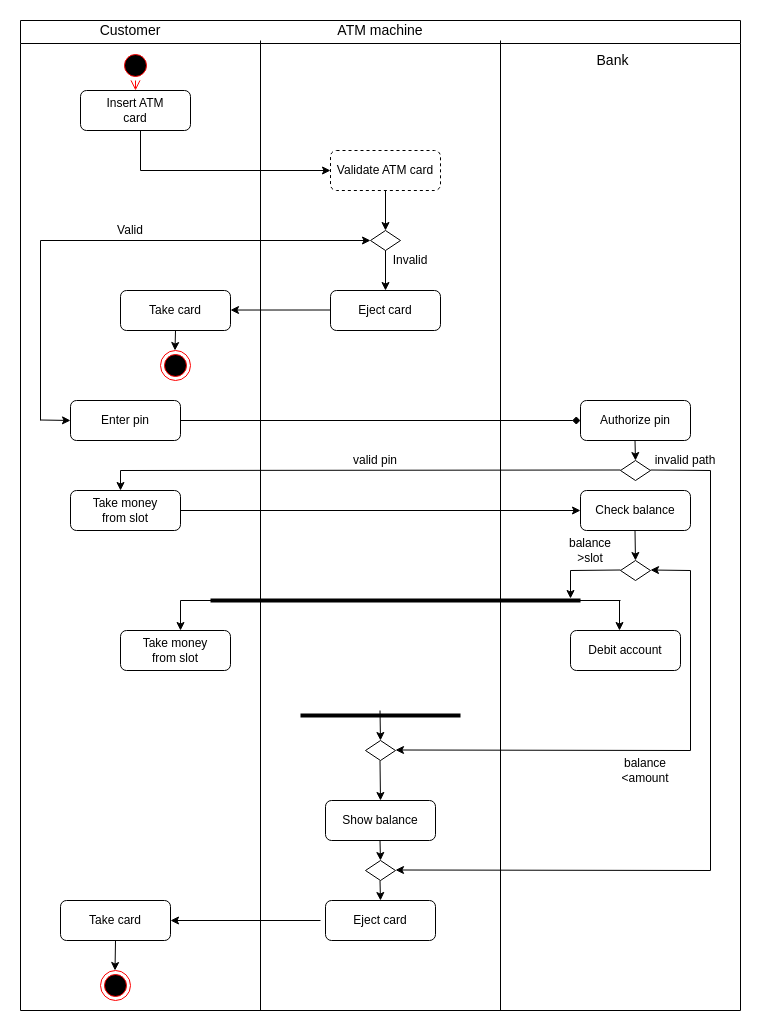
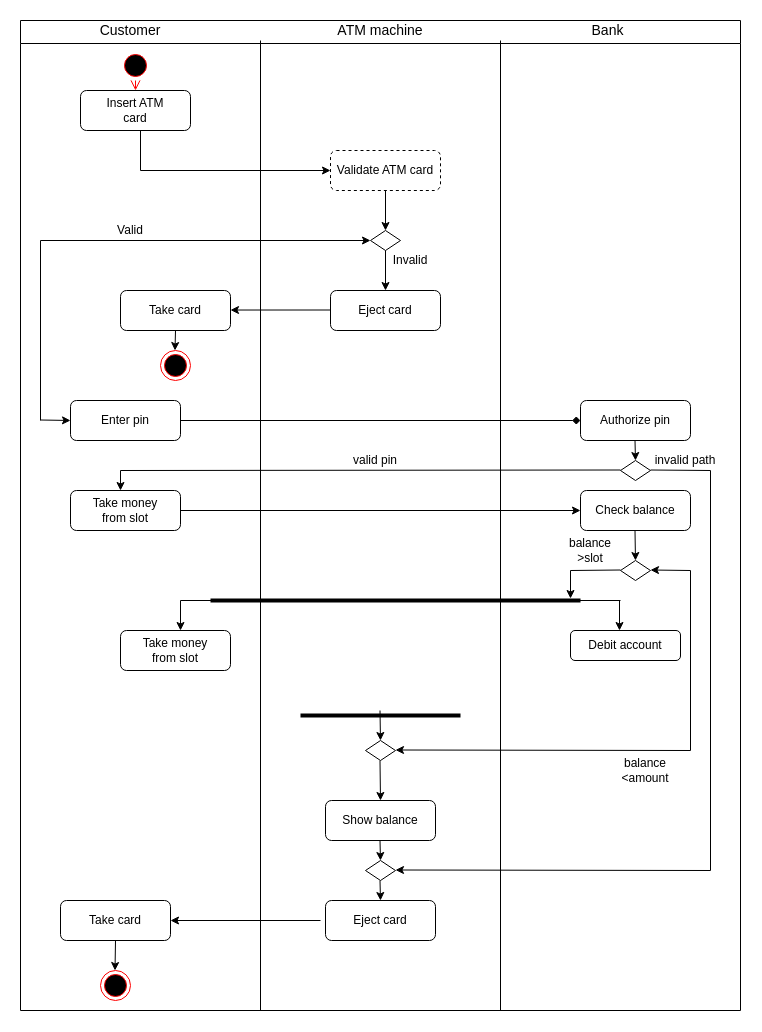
node "Bank": moved (613, 61) -> (608, 31)
node "Debit account": size 110x40 -> 110x30
